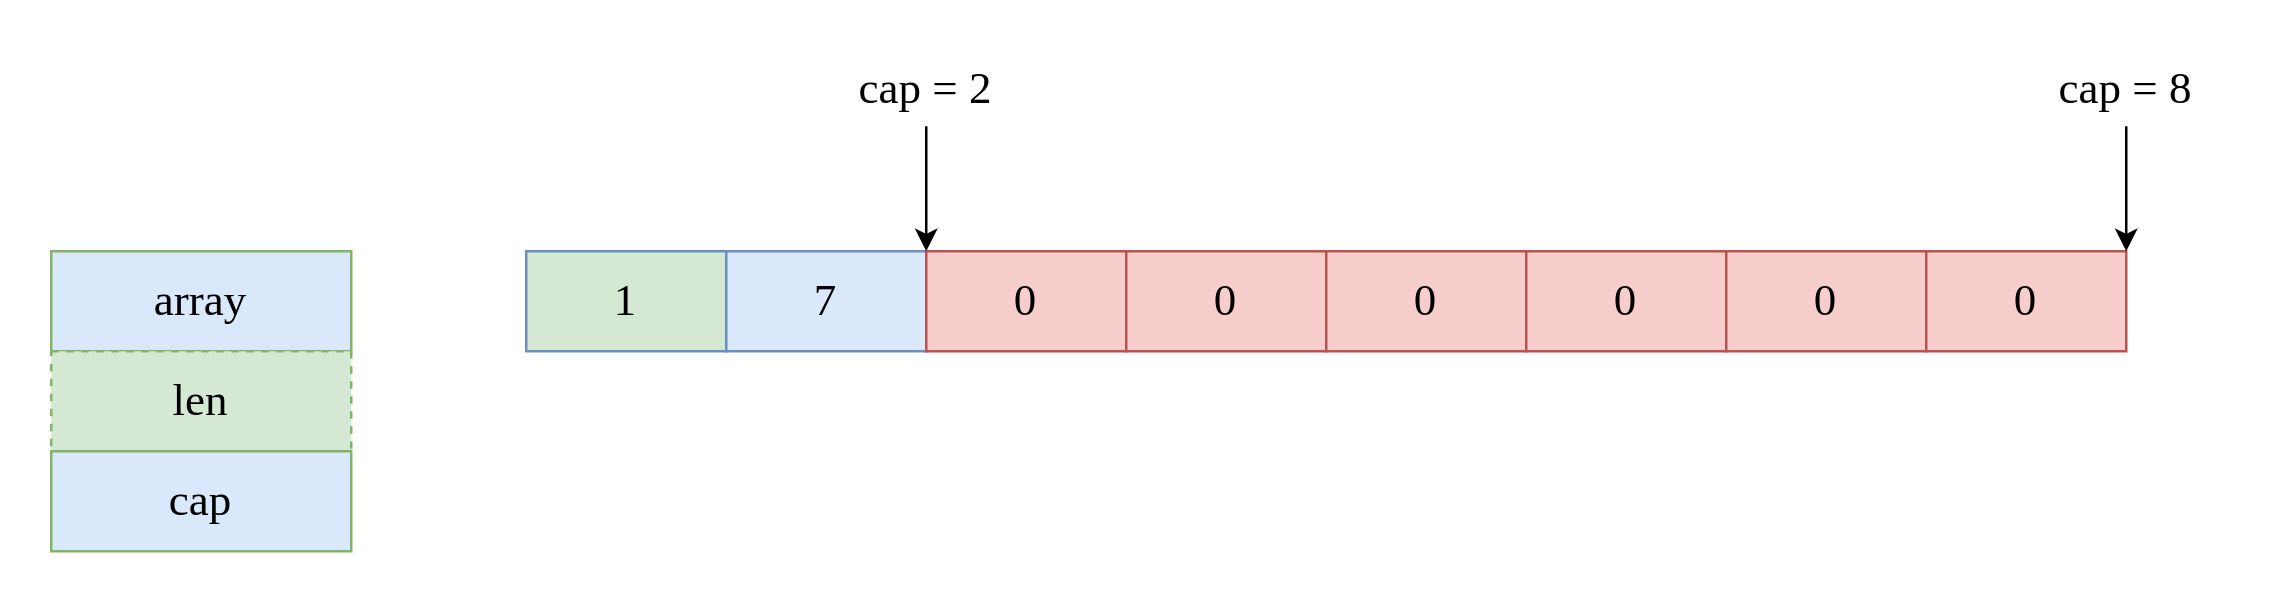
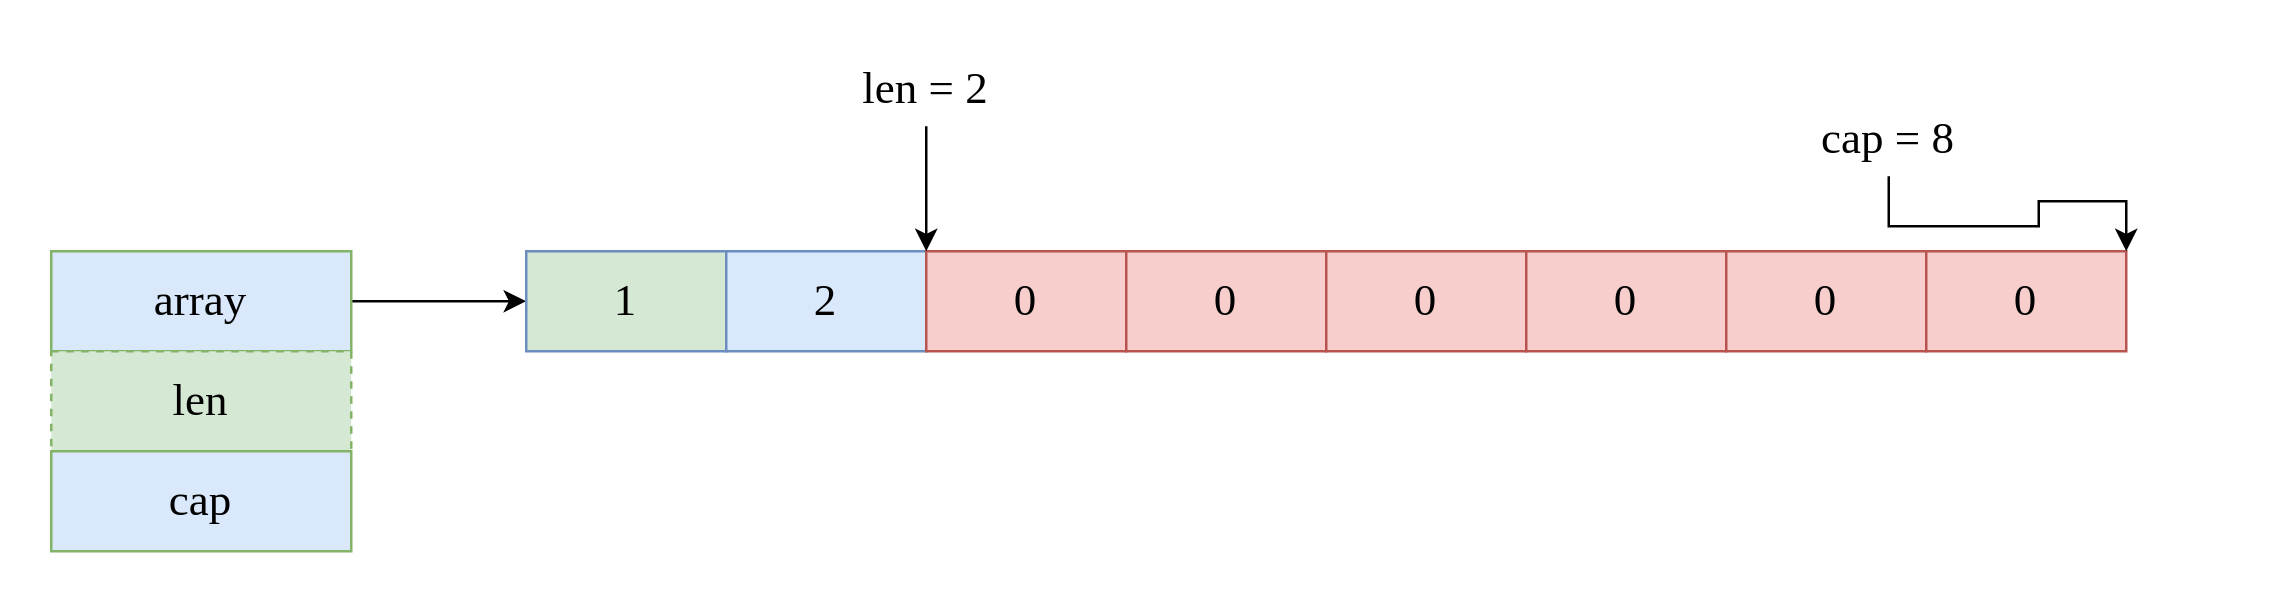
node "cap = 2": label "cap = 2" -> "len = 2"
node "cap = 8": moved (2126, 89) -> (1889, 139)
edge "array" -> "1": added
node "7": label "7" -> "2"
